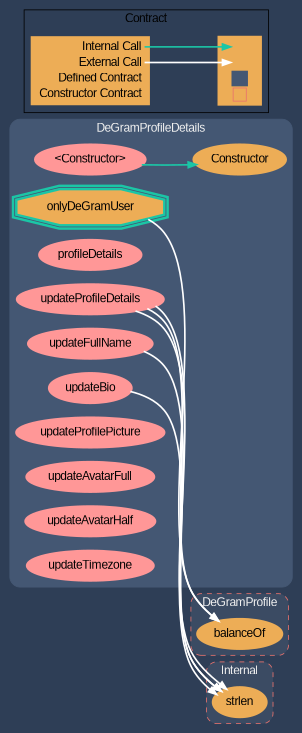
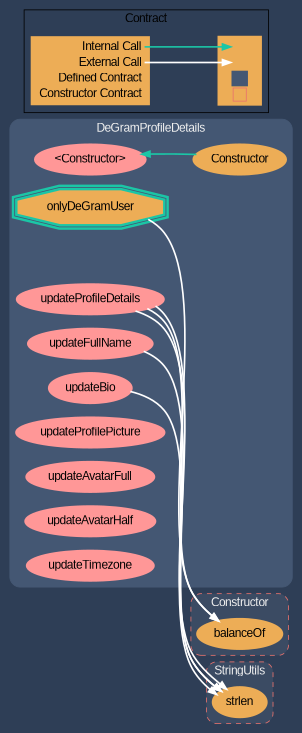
edge "<Constructor>" -> "Constructor": reversed
node "profileDetails": removed
cluster "DeGramProfile": label "DeGramProfile" -> "Constructor"
cluster "Internal": label "Internal" -> "StringUtils"
